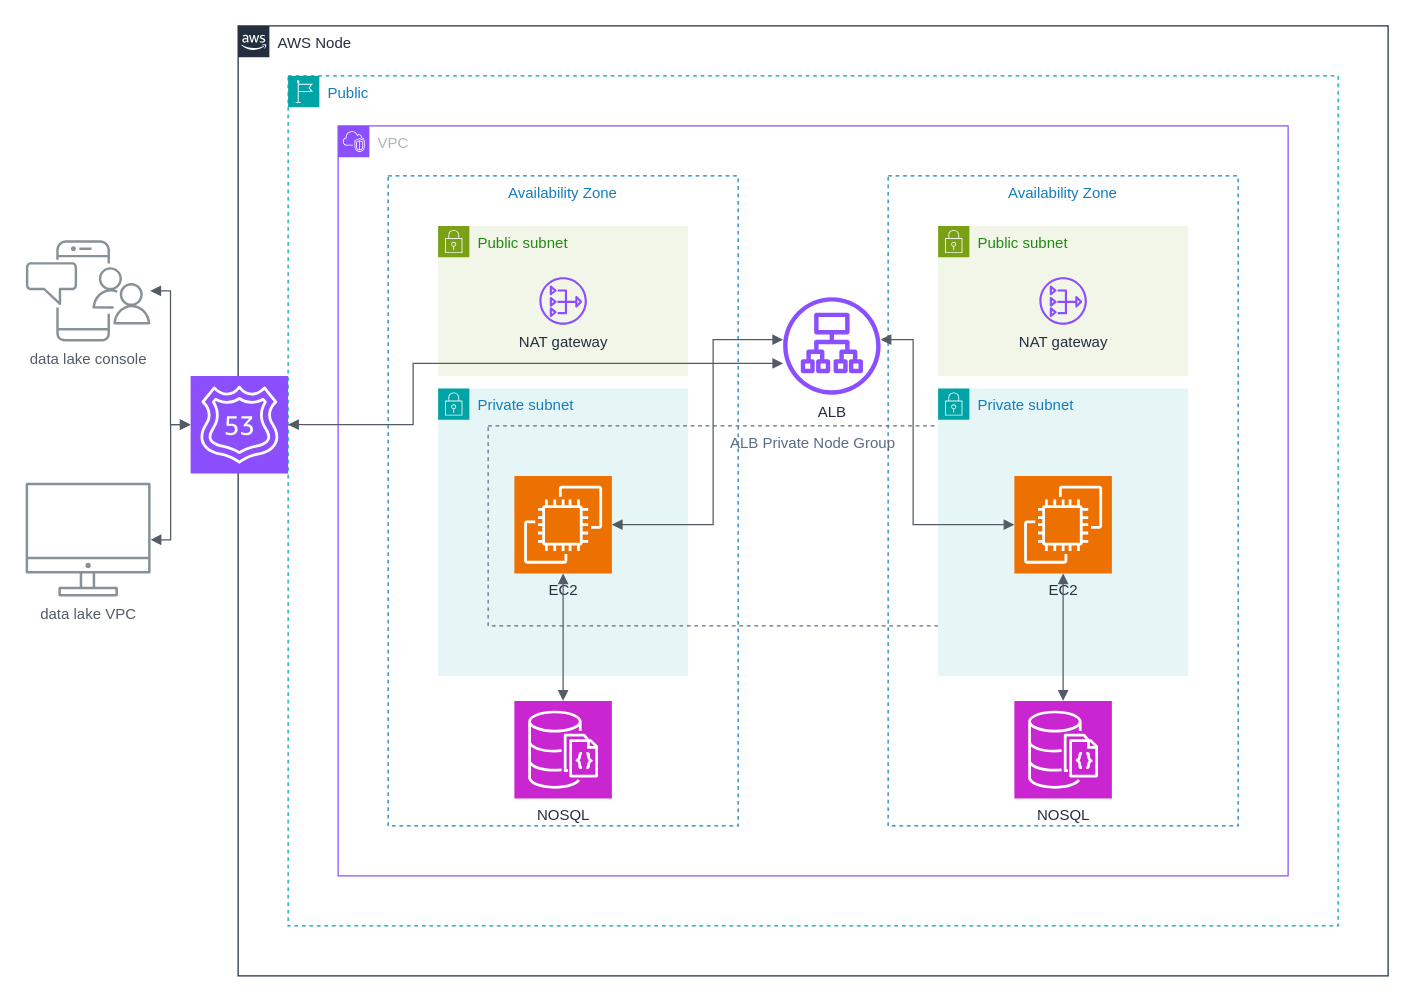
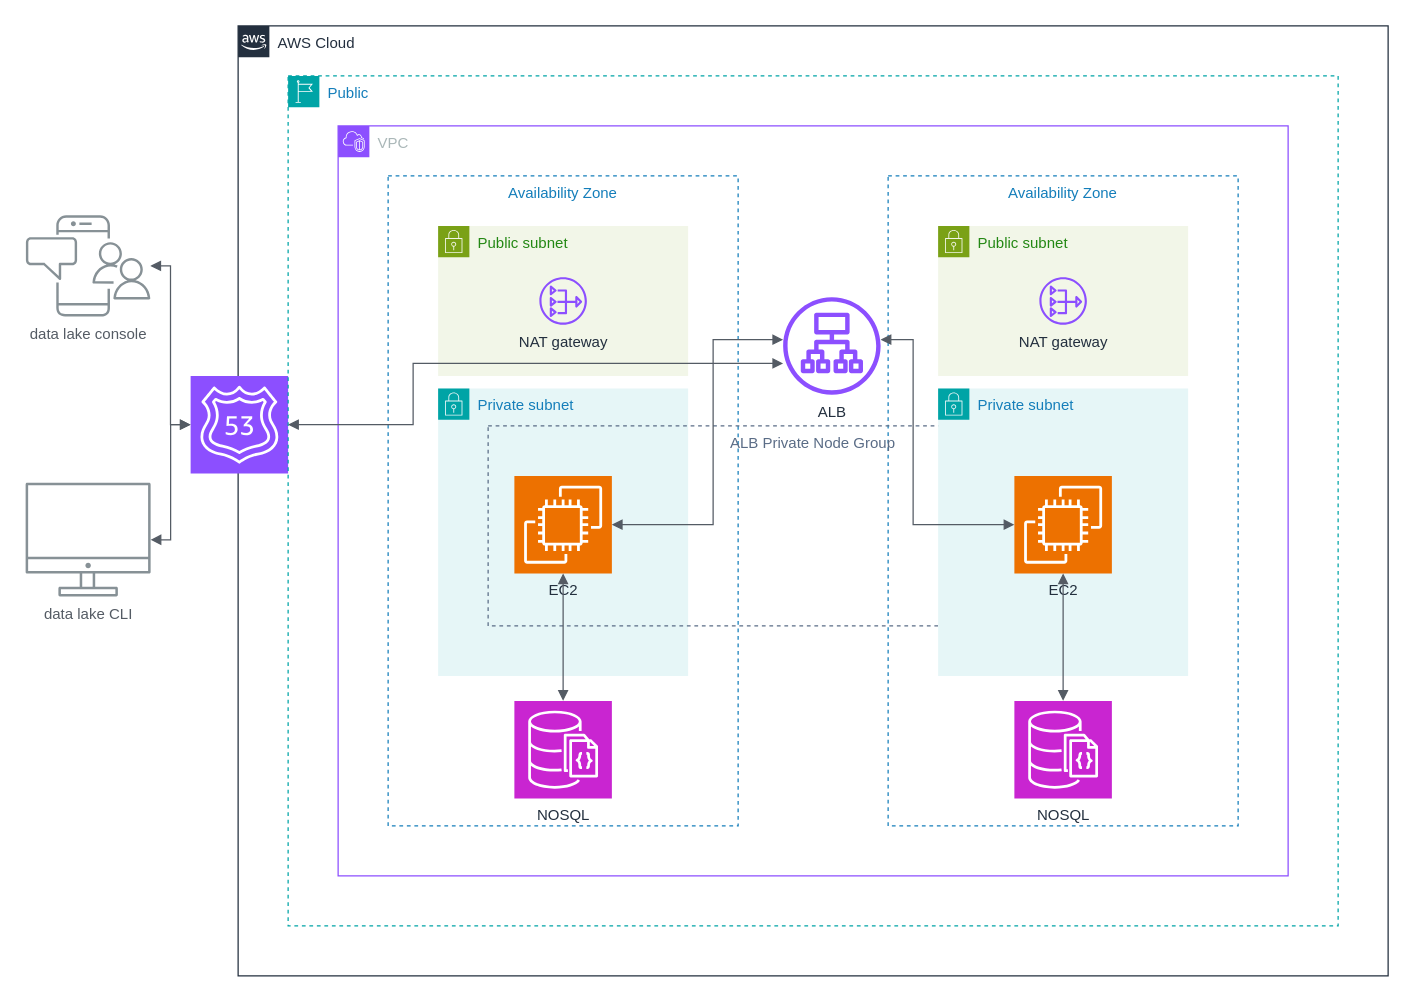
node "AWS Node": label "AWS Node" -> "AWS Cloud"
node "data lake console": moved (88, 291) -> (88, 266)
node "data lake VPC": label "data lake VPC" -> "data lake CLI"
